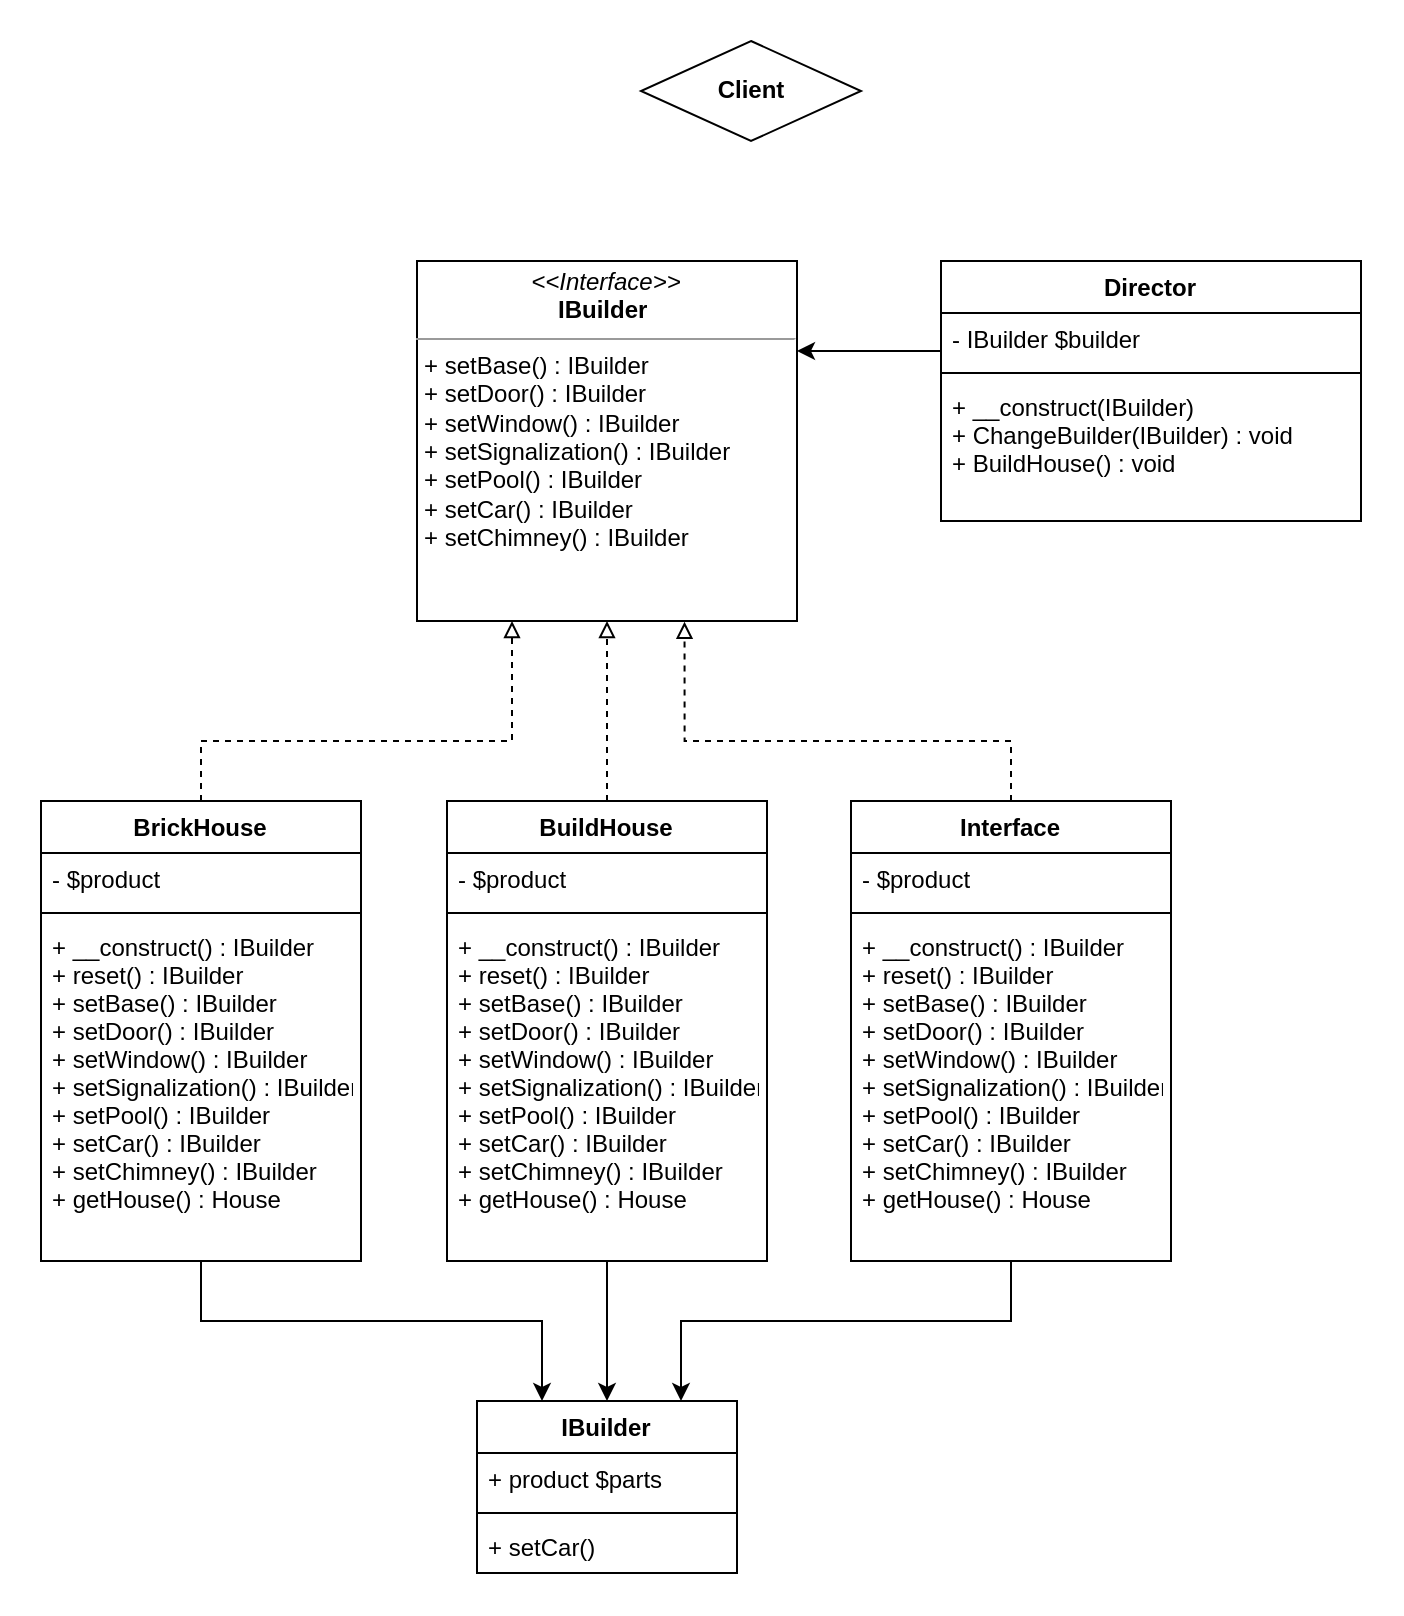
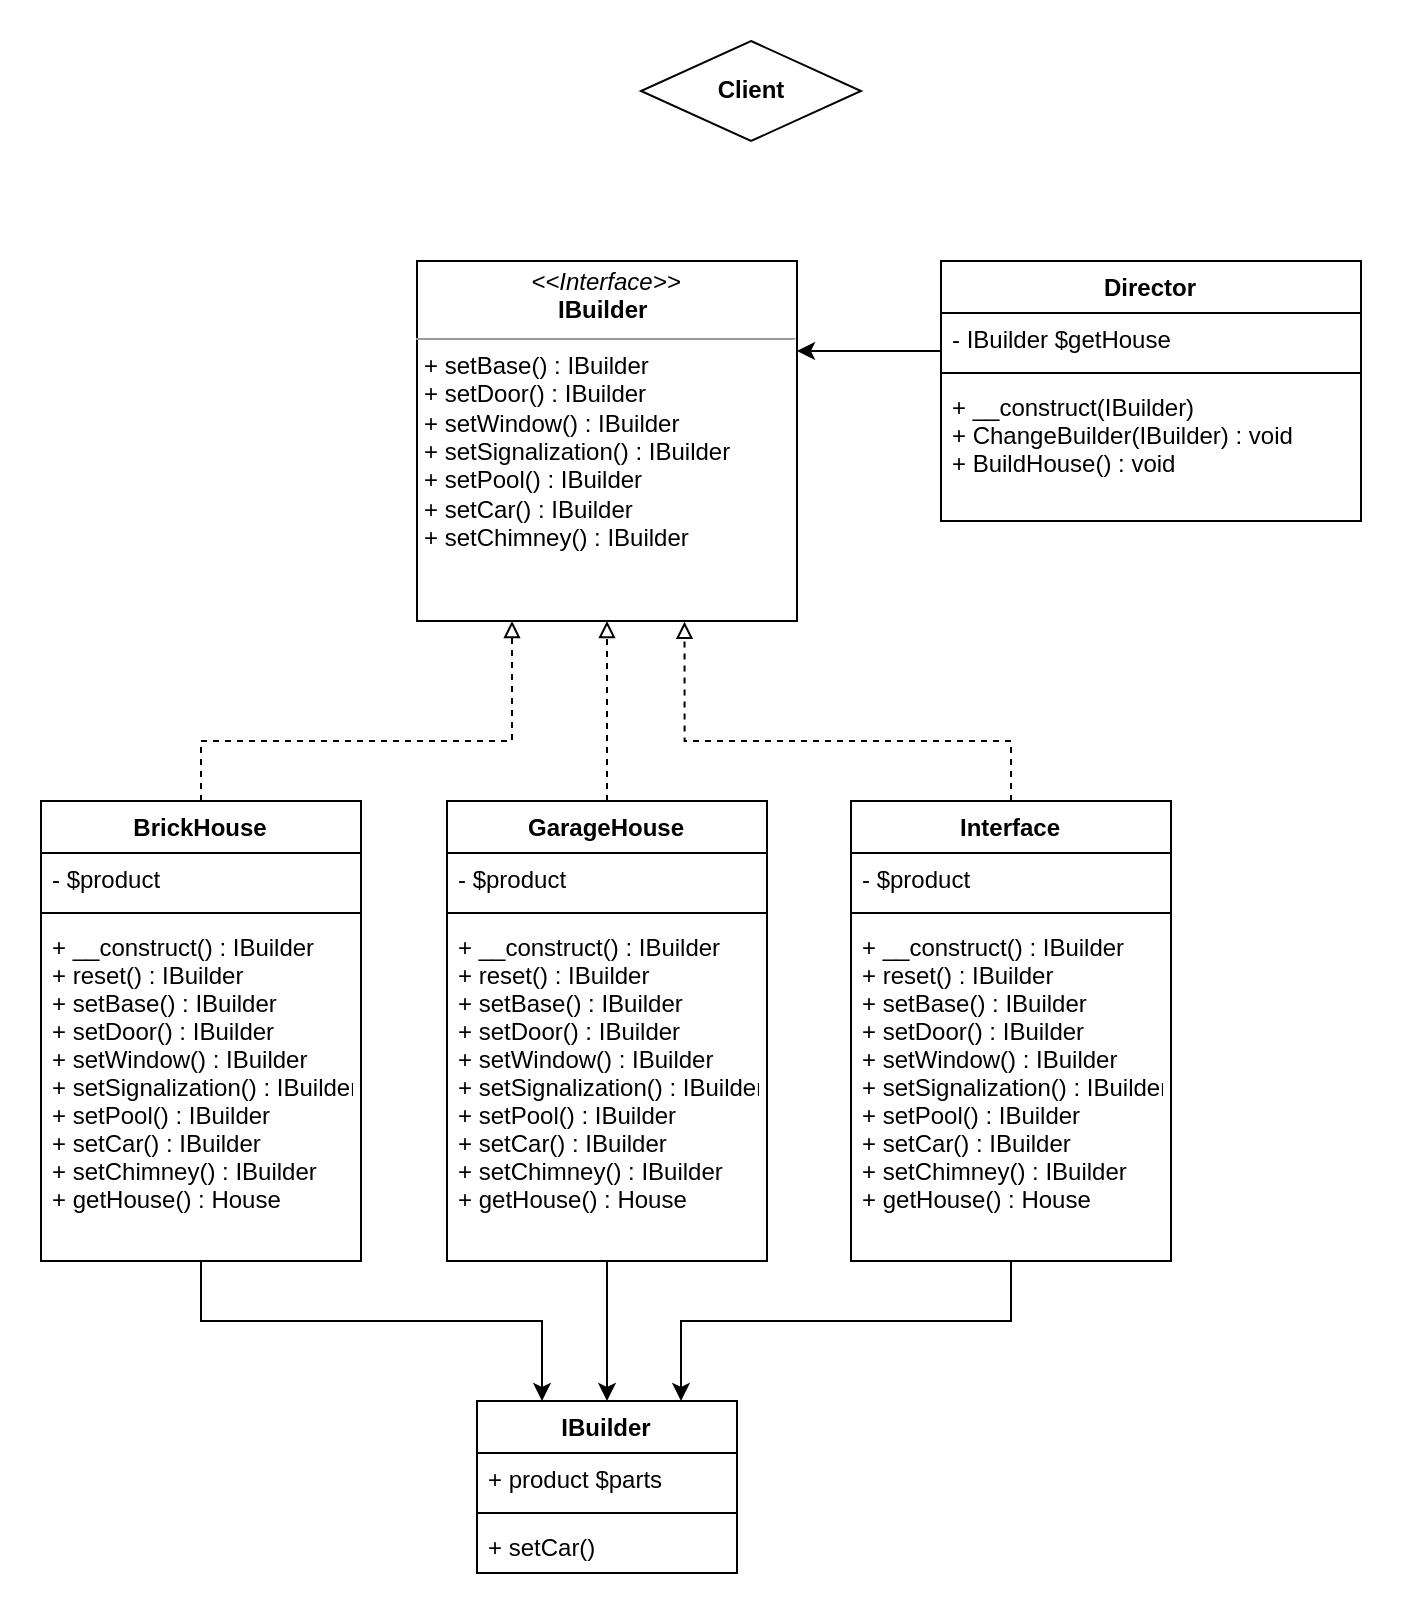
node "- IBuilder $builder": label "- IBuilder $builder" -> "- IBuilder $getHouse"
node "BuildHouse": label "BuildHouse" -> "GarageHouse"
